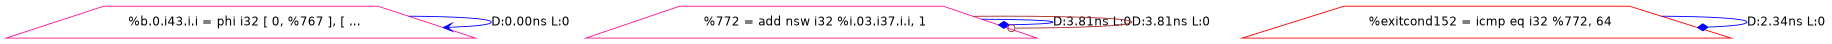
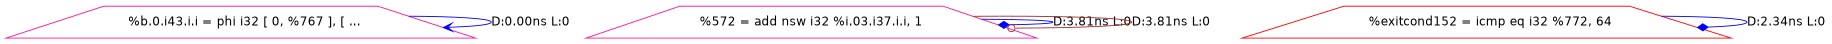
node "%772 = add nsw i32 %i.03.i37.i.i, 1": label "%772 = add nsw i32 %i.03.i37.i.i, 1" -> "%572 = add nsw i32 %i.03.i37.i.i, 1"
